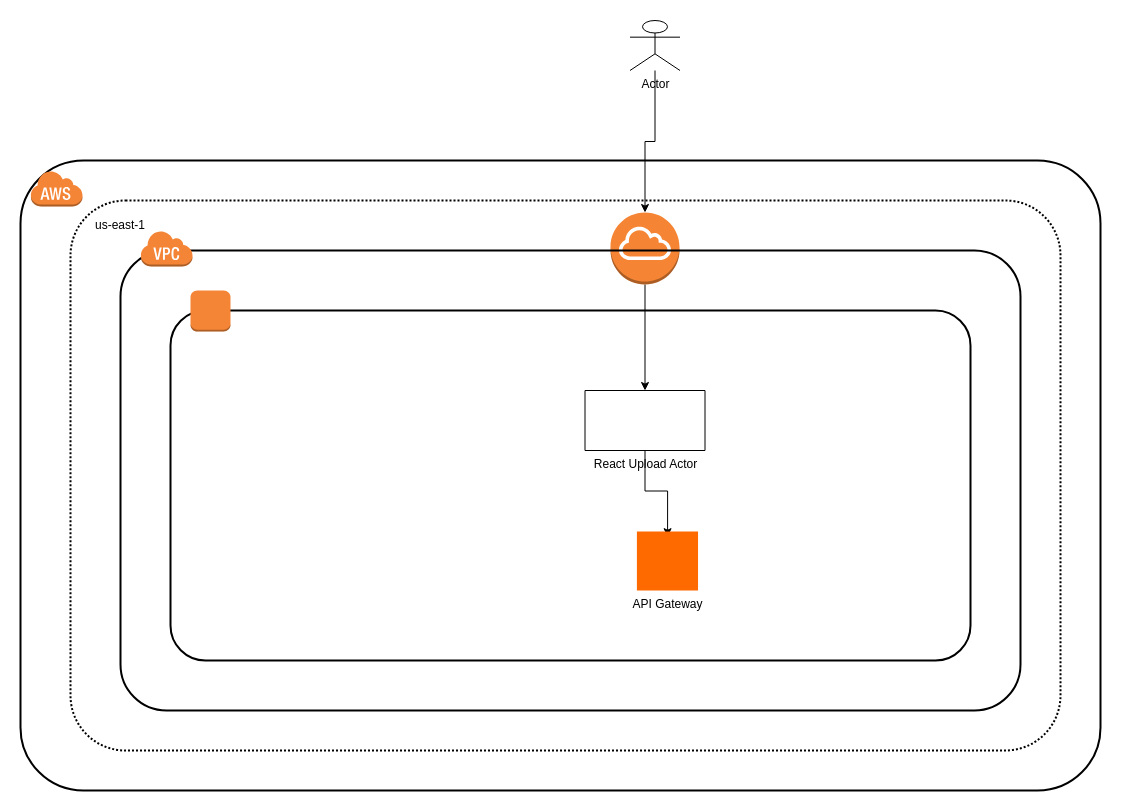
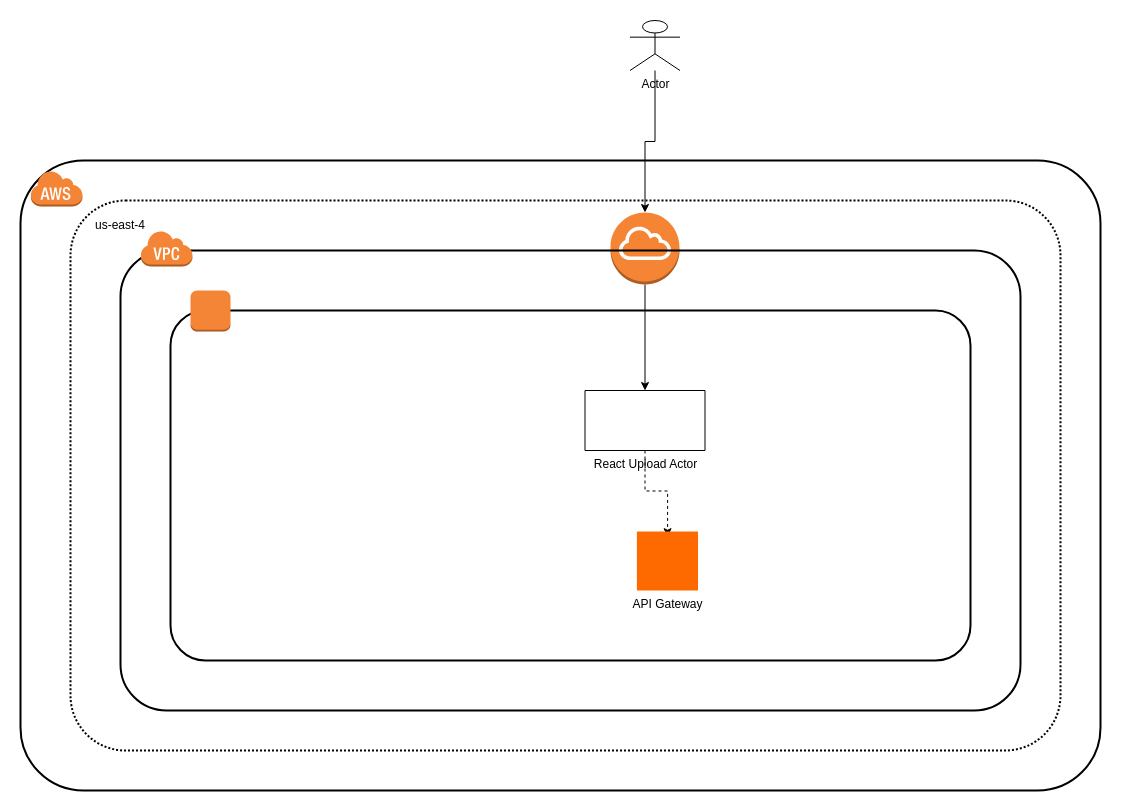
node "us-east-1": label "us-east-1" -> "us-east-4"
edge "React Upload Actor" -> "API Gateway": style solid -> dashed
